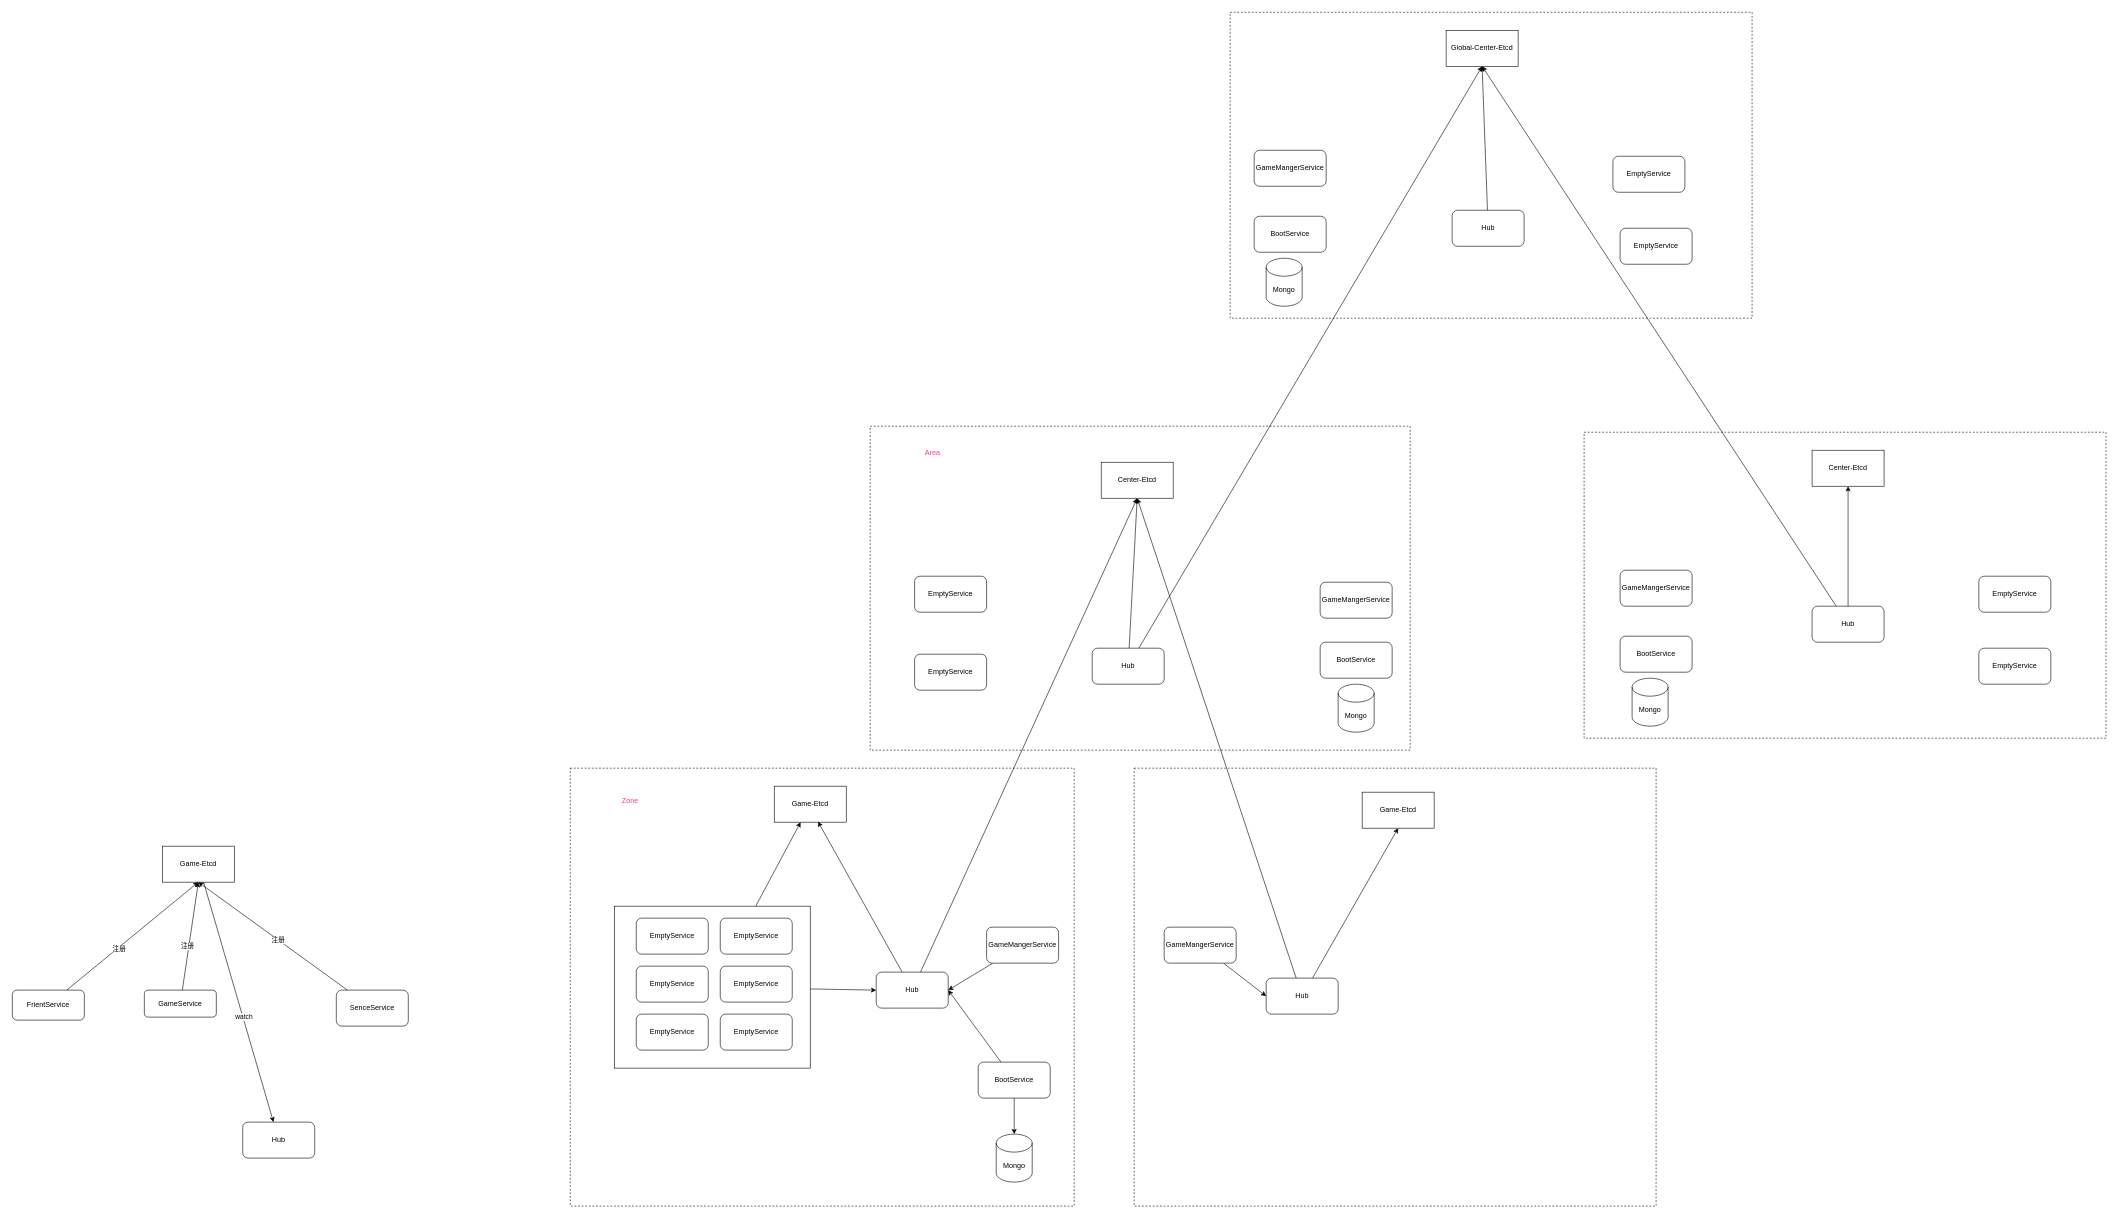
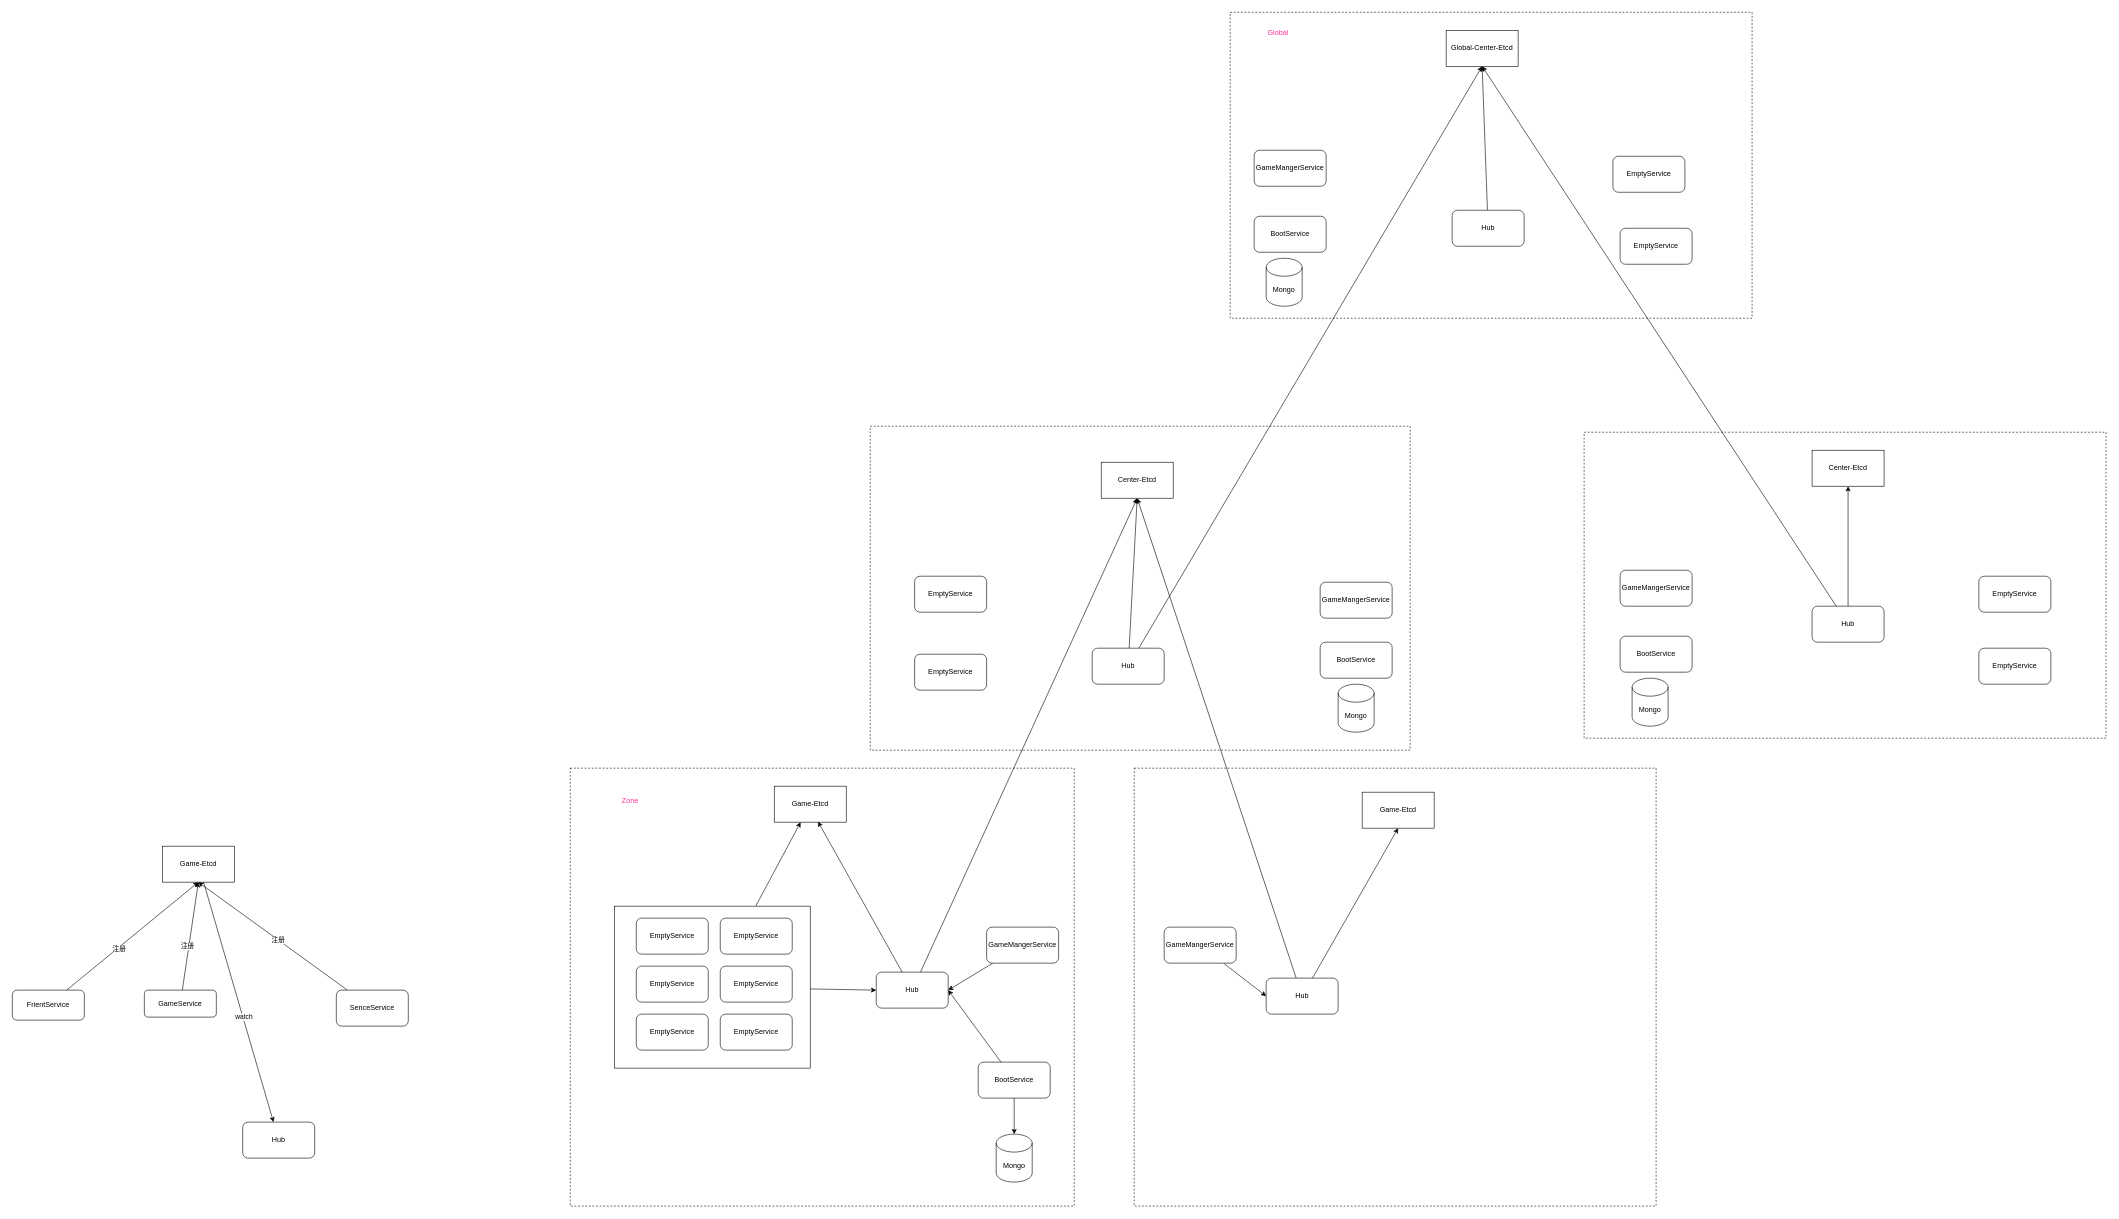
node "Global": added
node "Area": removed
